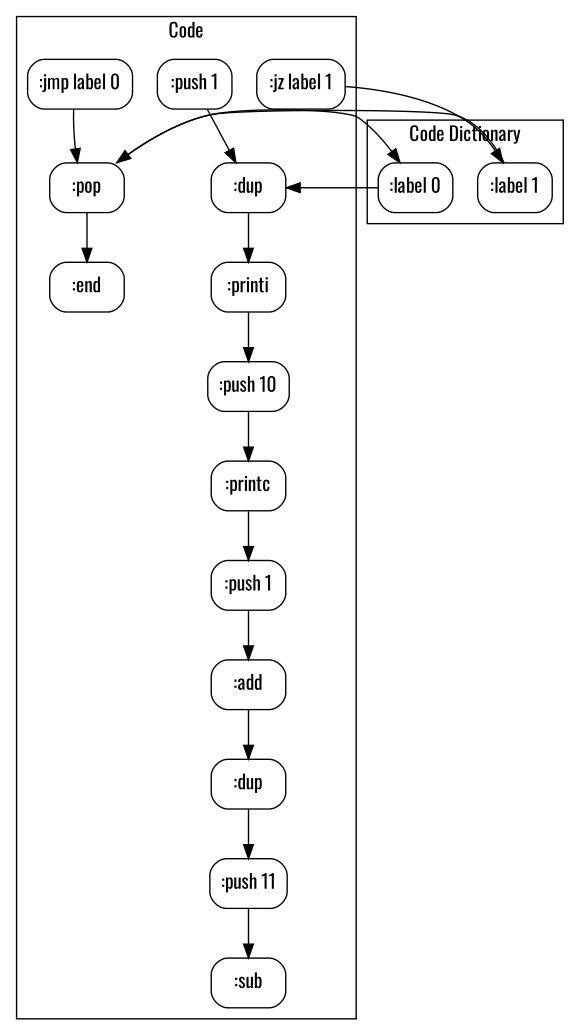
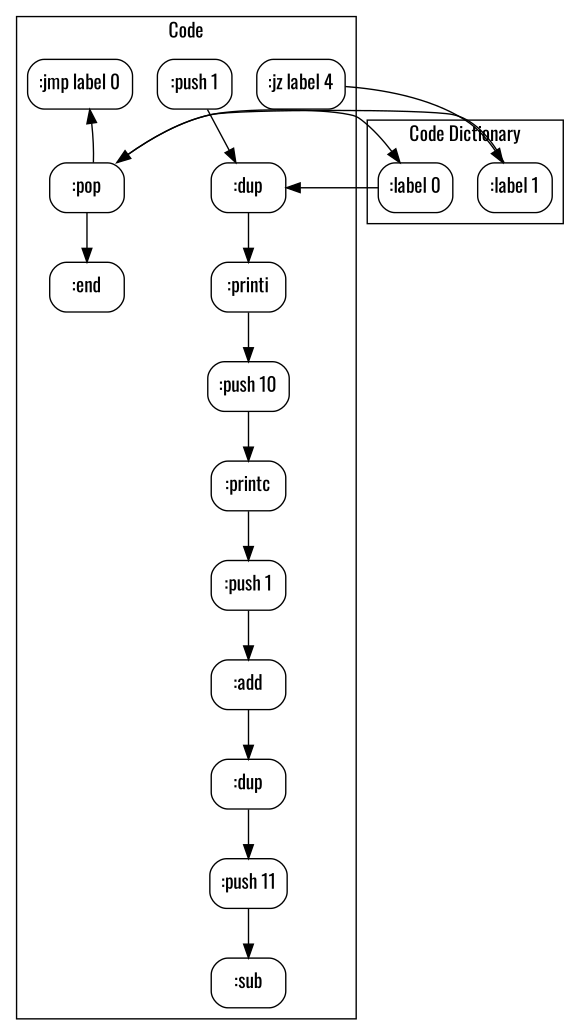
node ":jz label 1": label ":jz label 1" -> ":jz label 4"
edge ":jmp label 0" -> ":pop": reversed
